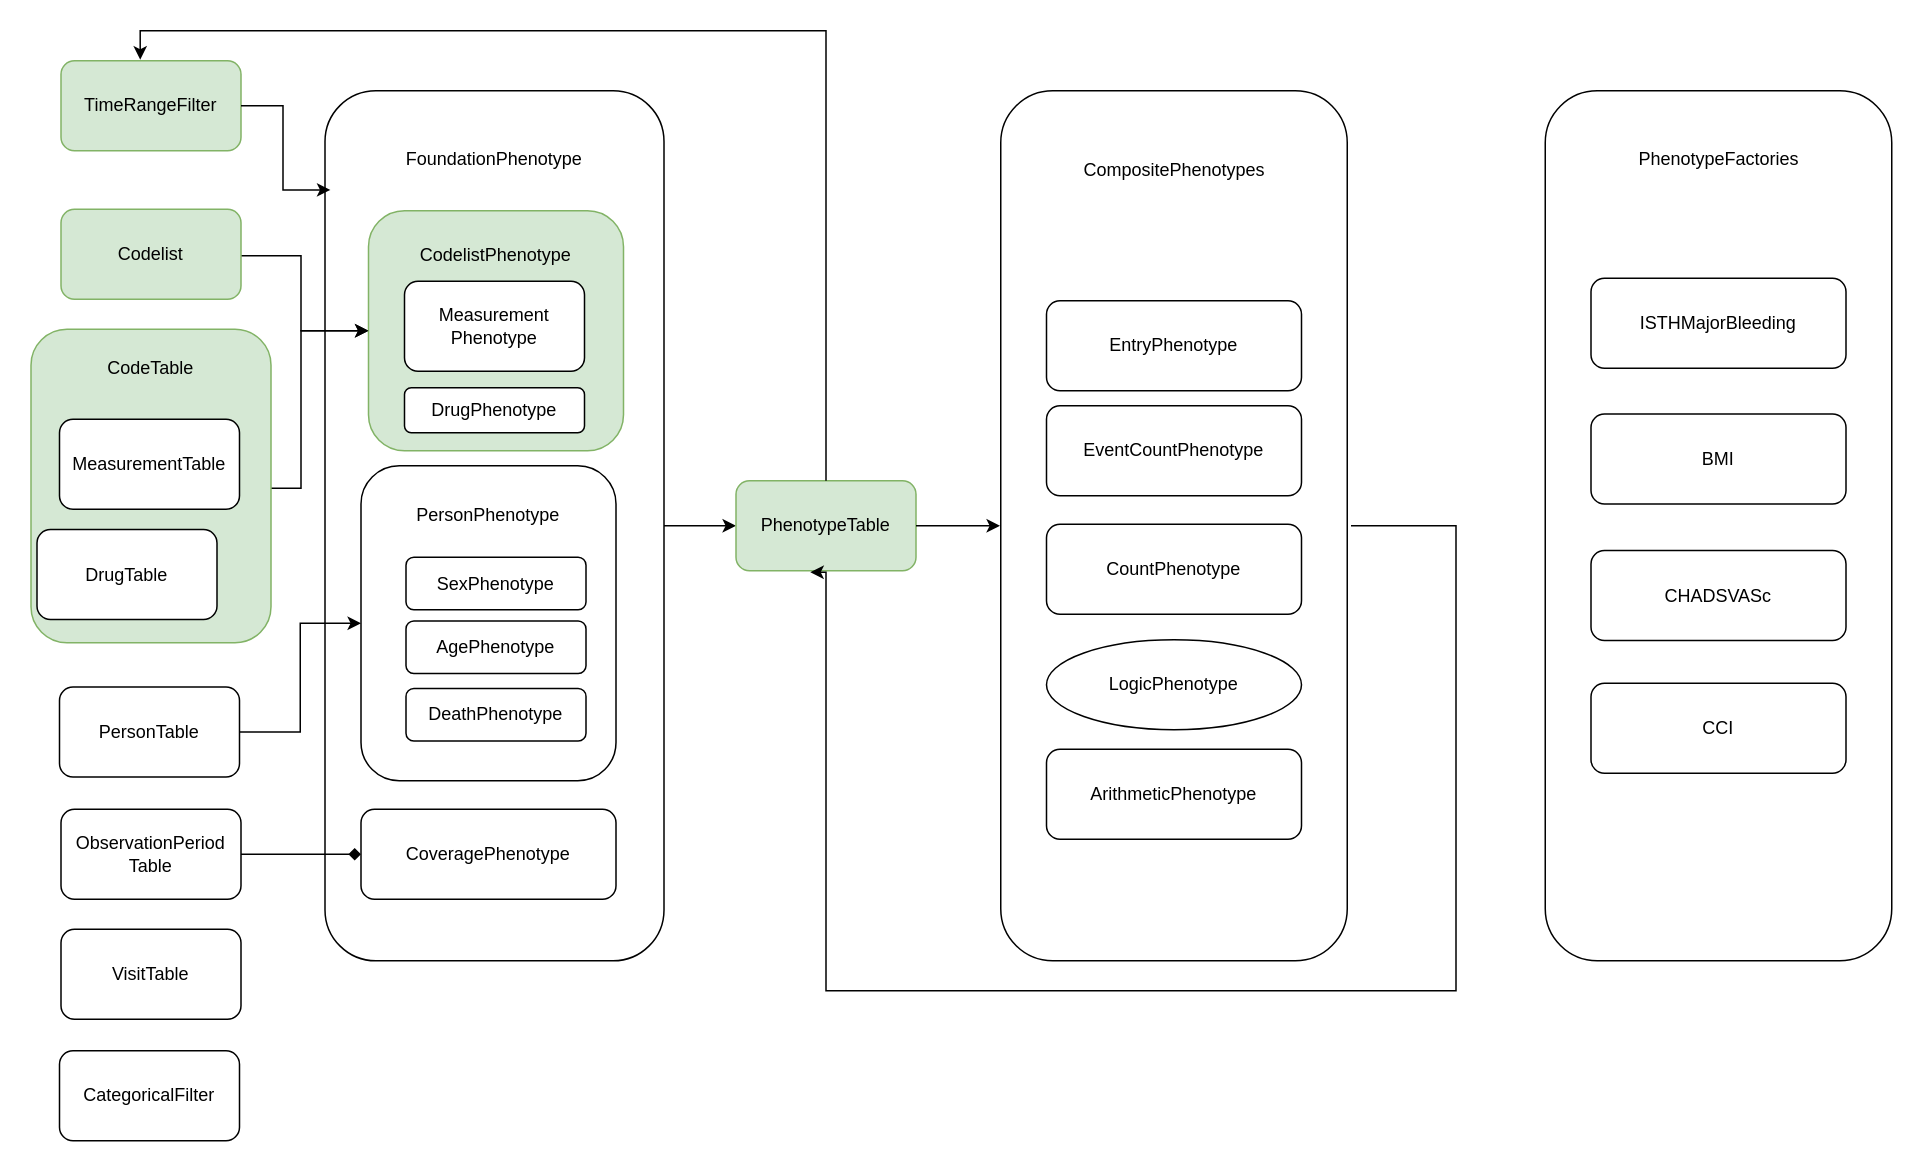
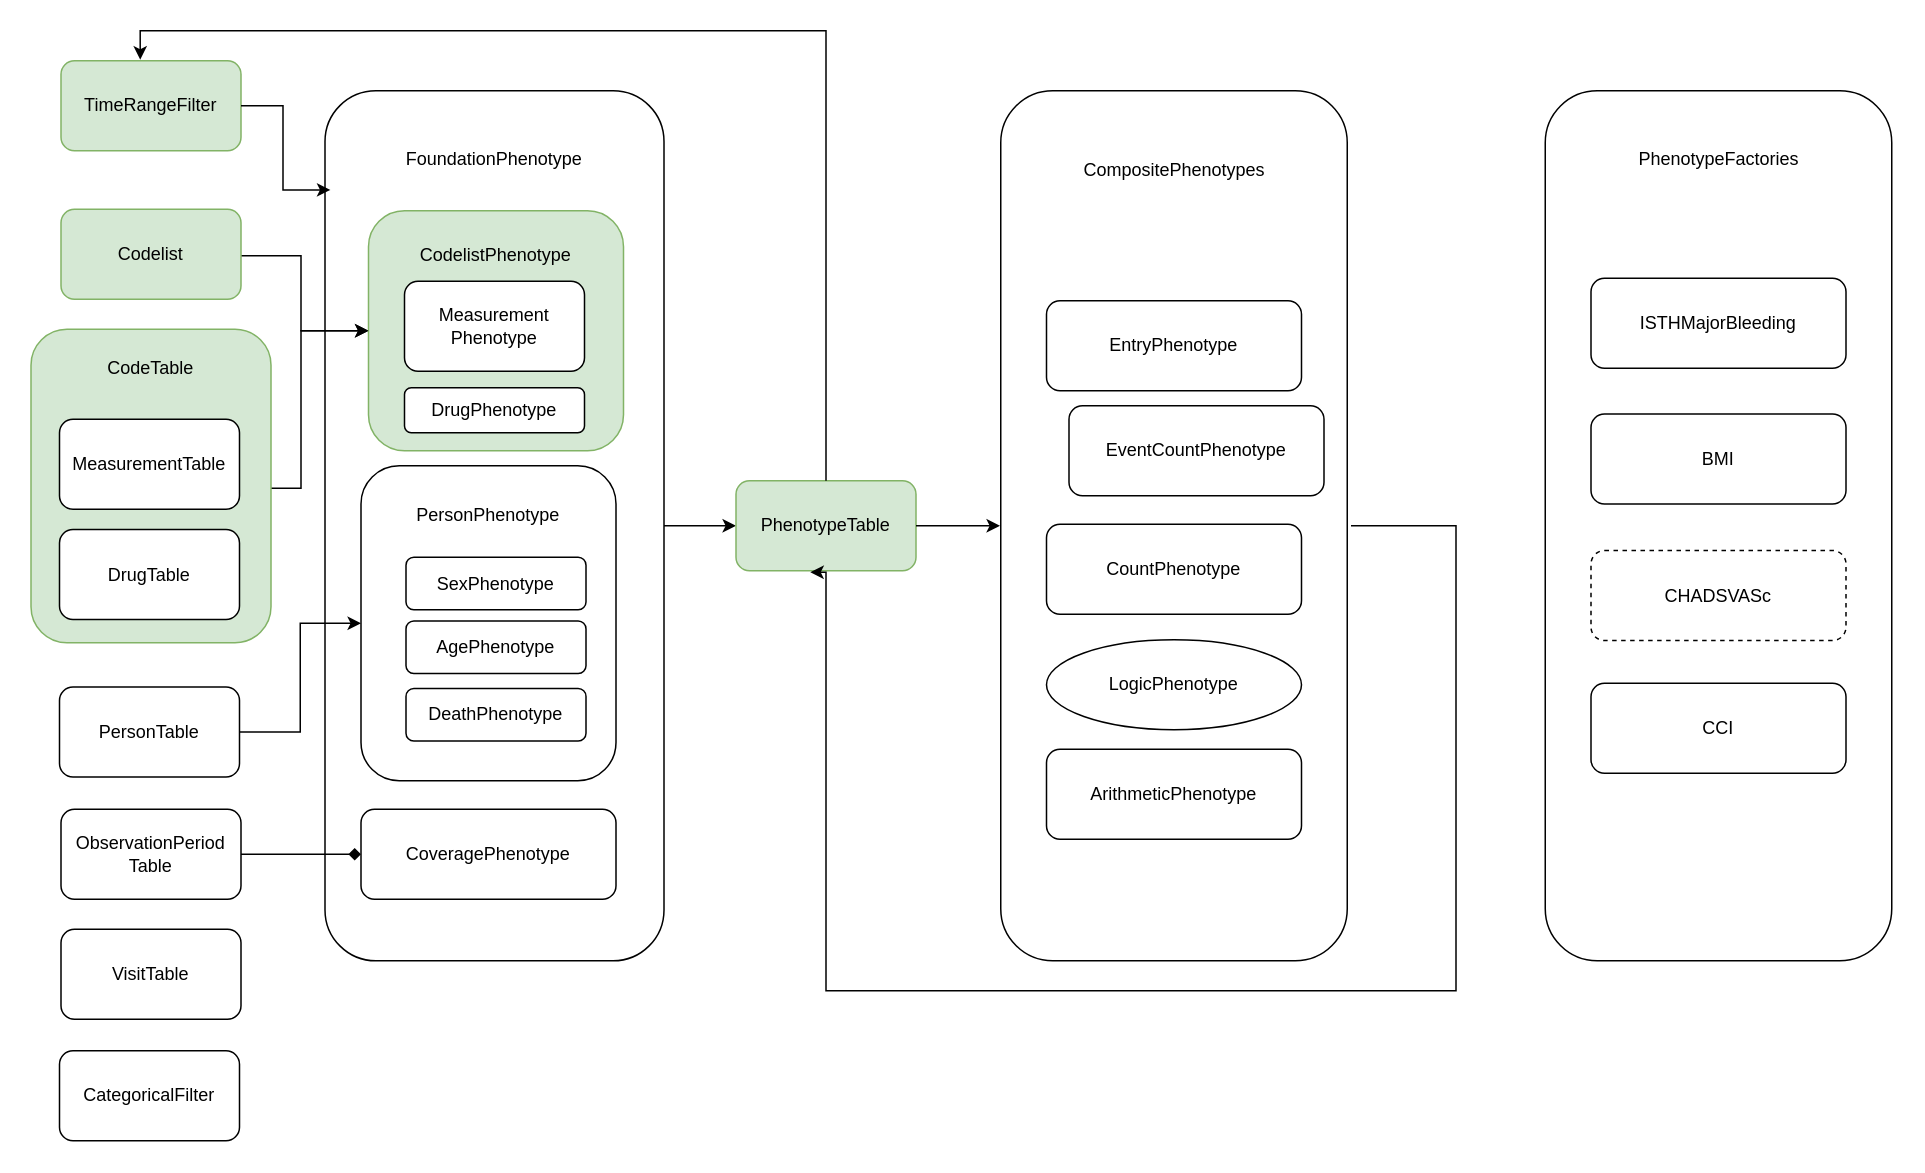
node "EventCountPhenotype": moved (1174, 451) -> (1196, 451)
node "DrugTable": moved (127, 575) -> (149, 575)
node "CHADSVASc": style solid -> dashed
